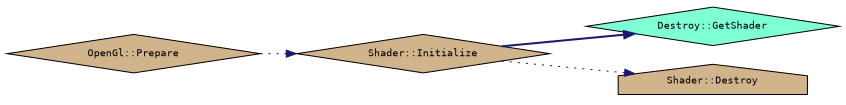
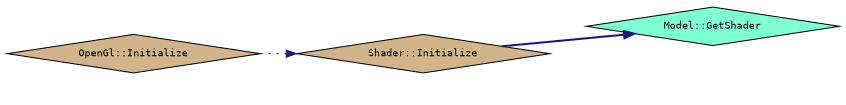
node "Destroy::GetShader": label "Destroy::GetShader" -> "Model::GetShader"
node "OpenGl::Prepare": label "OpenGl::Prepare" -> "OpenGl::Initialize"
node "Shader::Destroy": removed
